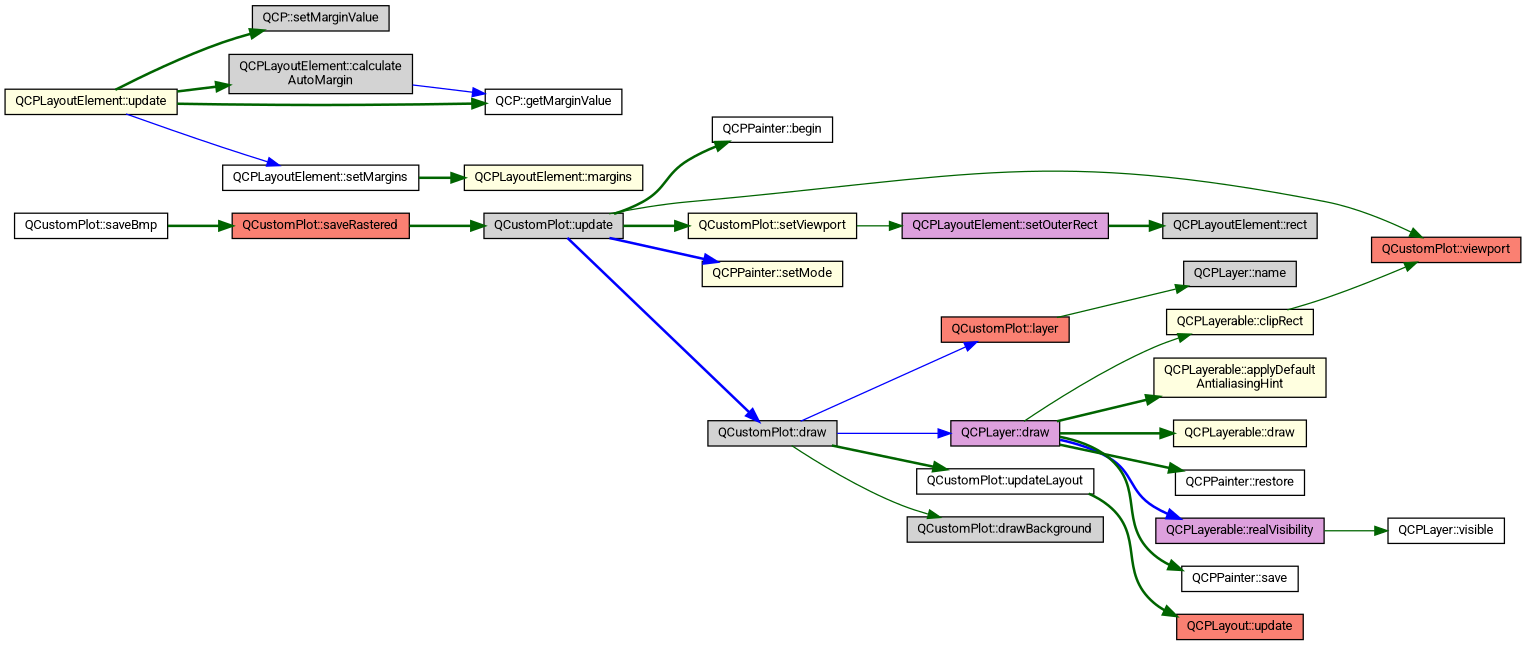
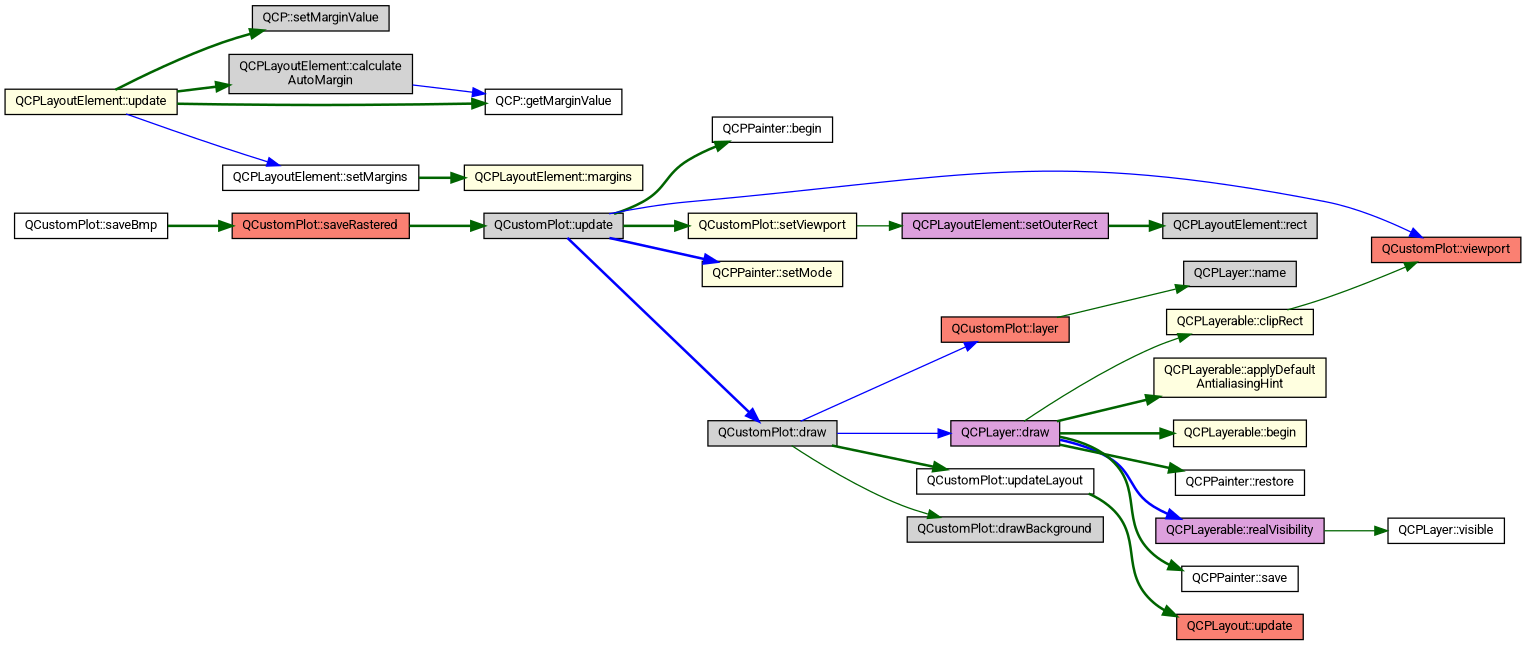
edge "QCustomPlot::update" -> "QCustomPlot::viewport": color darkgreen -> blue
node "QCPLayerable::draw": label "QCPLayerable::draw" -> "QCPLayerable::begin"
